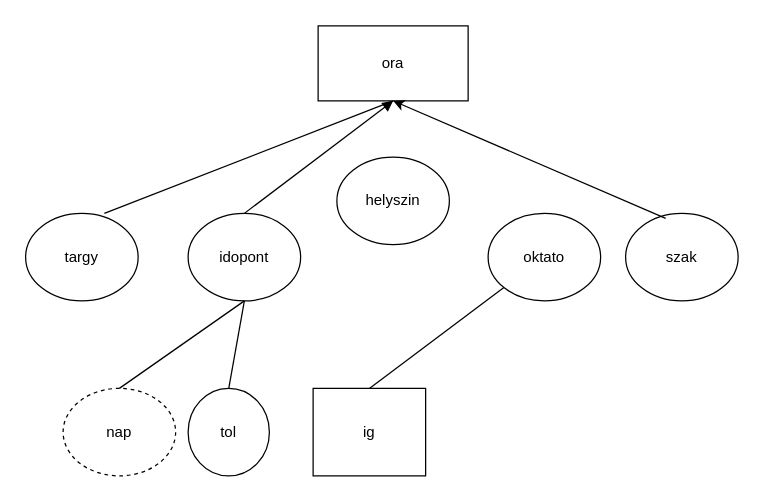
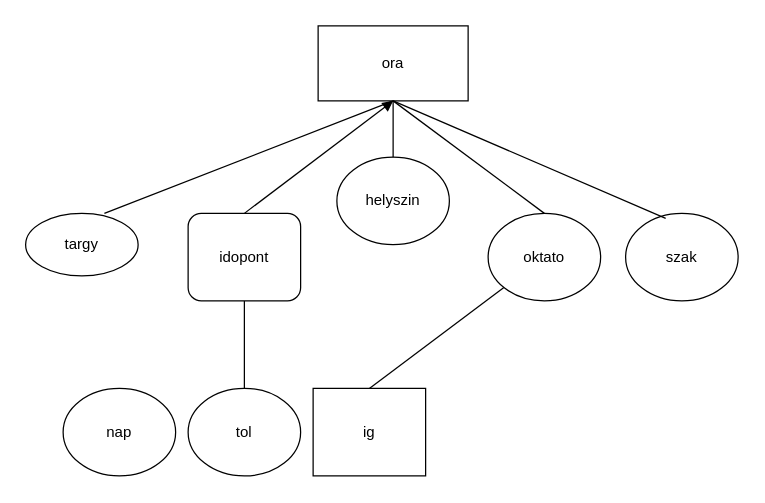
edge "szak" -> "ora": arrowhead classic -> none
edge "ora" -- "helyszin": added
edge "ora" -- "oktato": added
node "targy": size 113x88 -> 113x63
node "idopont": shape ellipse -> rounded rectangle
edge "idopont" -- "nap": removed
node "nap": style dashed -> solid
node "tol": size 81x88 -> 113x88
